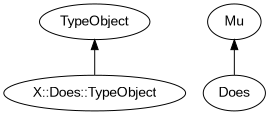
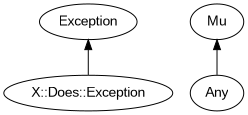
node "TypeObject": label "TypeObject" -> "Exception"
node "X::Does::TypeObject": label "X::Does::TypeObject" -> "X::Does::Exception"
node "Does": label "Does" -> "Any"
